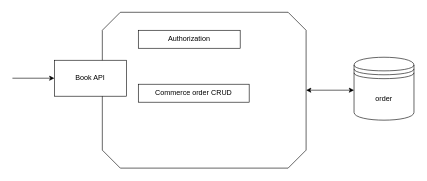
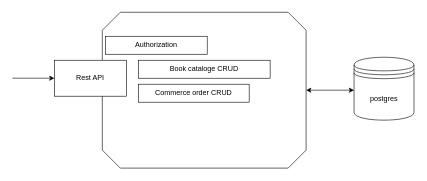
node "Authorization": moved (189, 39) -> (156, 45)
node "Book cataloge CRUD": added
node "Book API": label "Book API" -> "Rest API"
node "order": label "order" -> "postgres"
